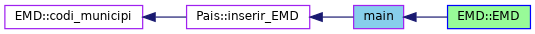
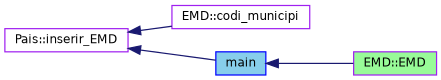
edge "Pais::inserir_EMD" -> "EMD::codi_municipi": reversed
node "main": color purple -> blue
node "EMD::EMD": color blue -> purple
